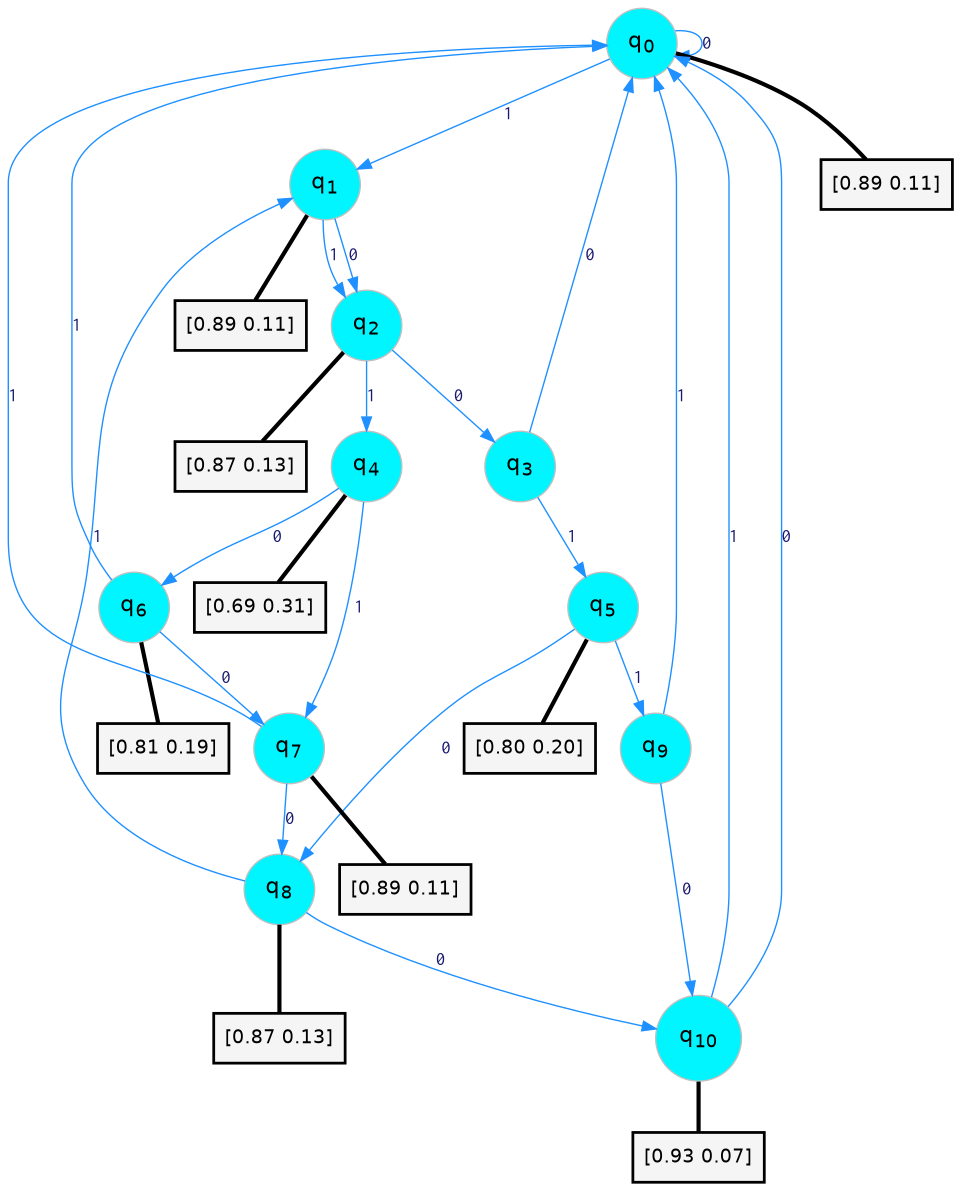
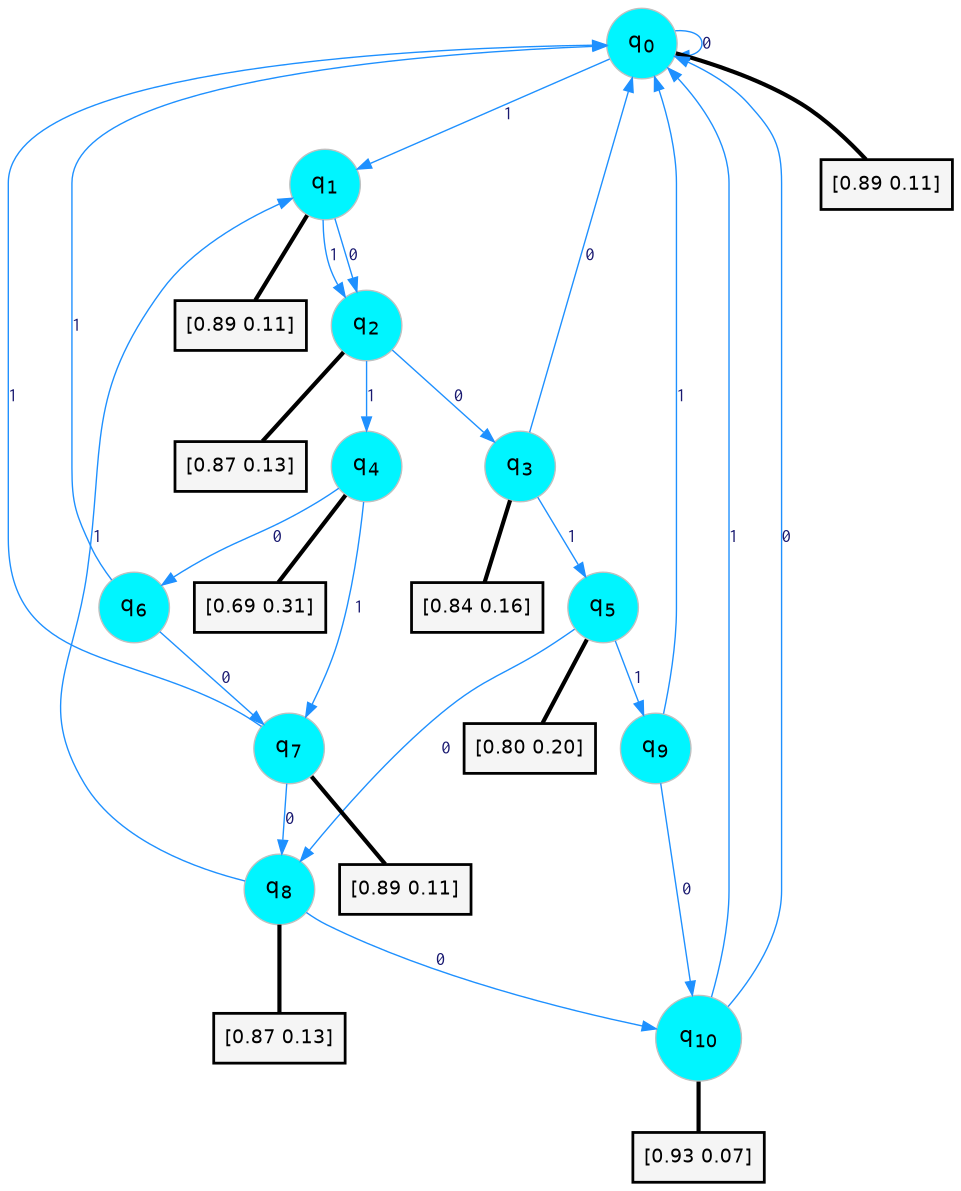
node "[0.84 0.16]": added
node "[0.81 0.19]": removed
